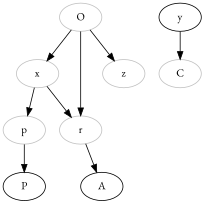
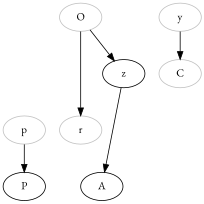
node "y": color black -> grey
node "x": removed
node "z": color grey -> black
edge "r" -> "A": now "z" -> "A"
